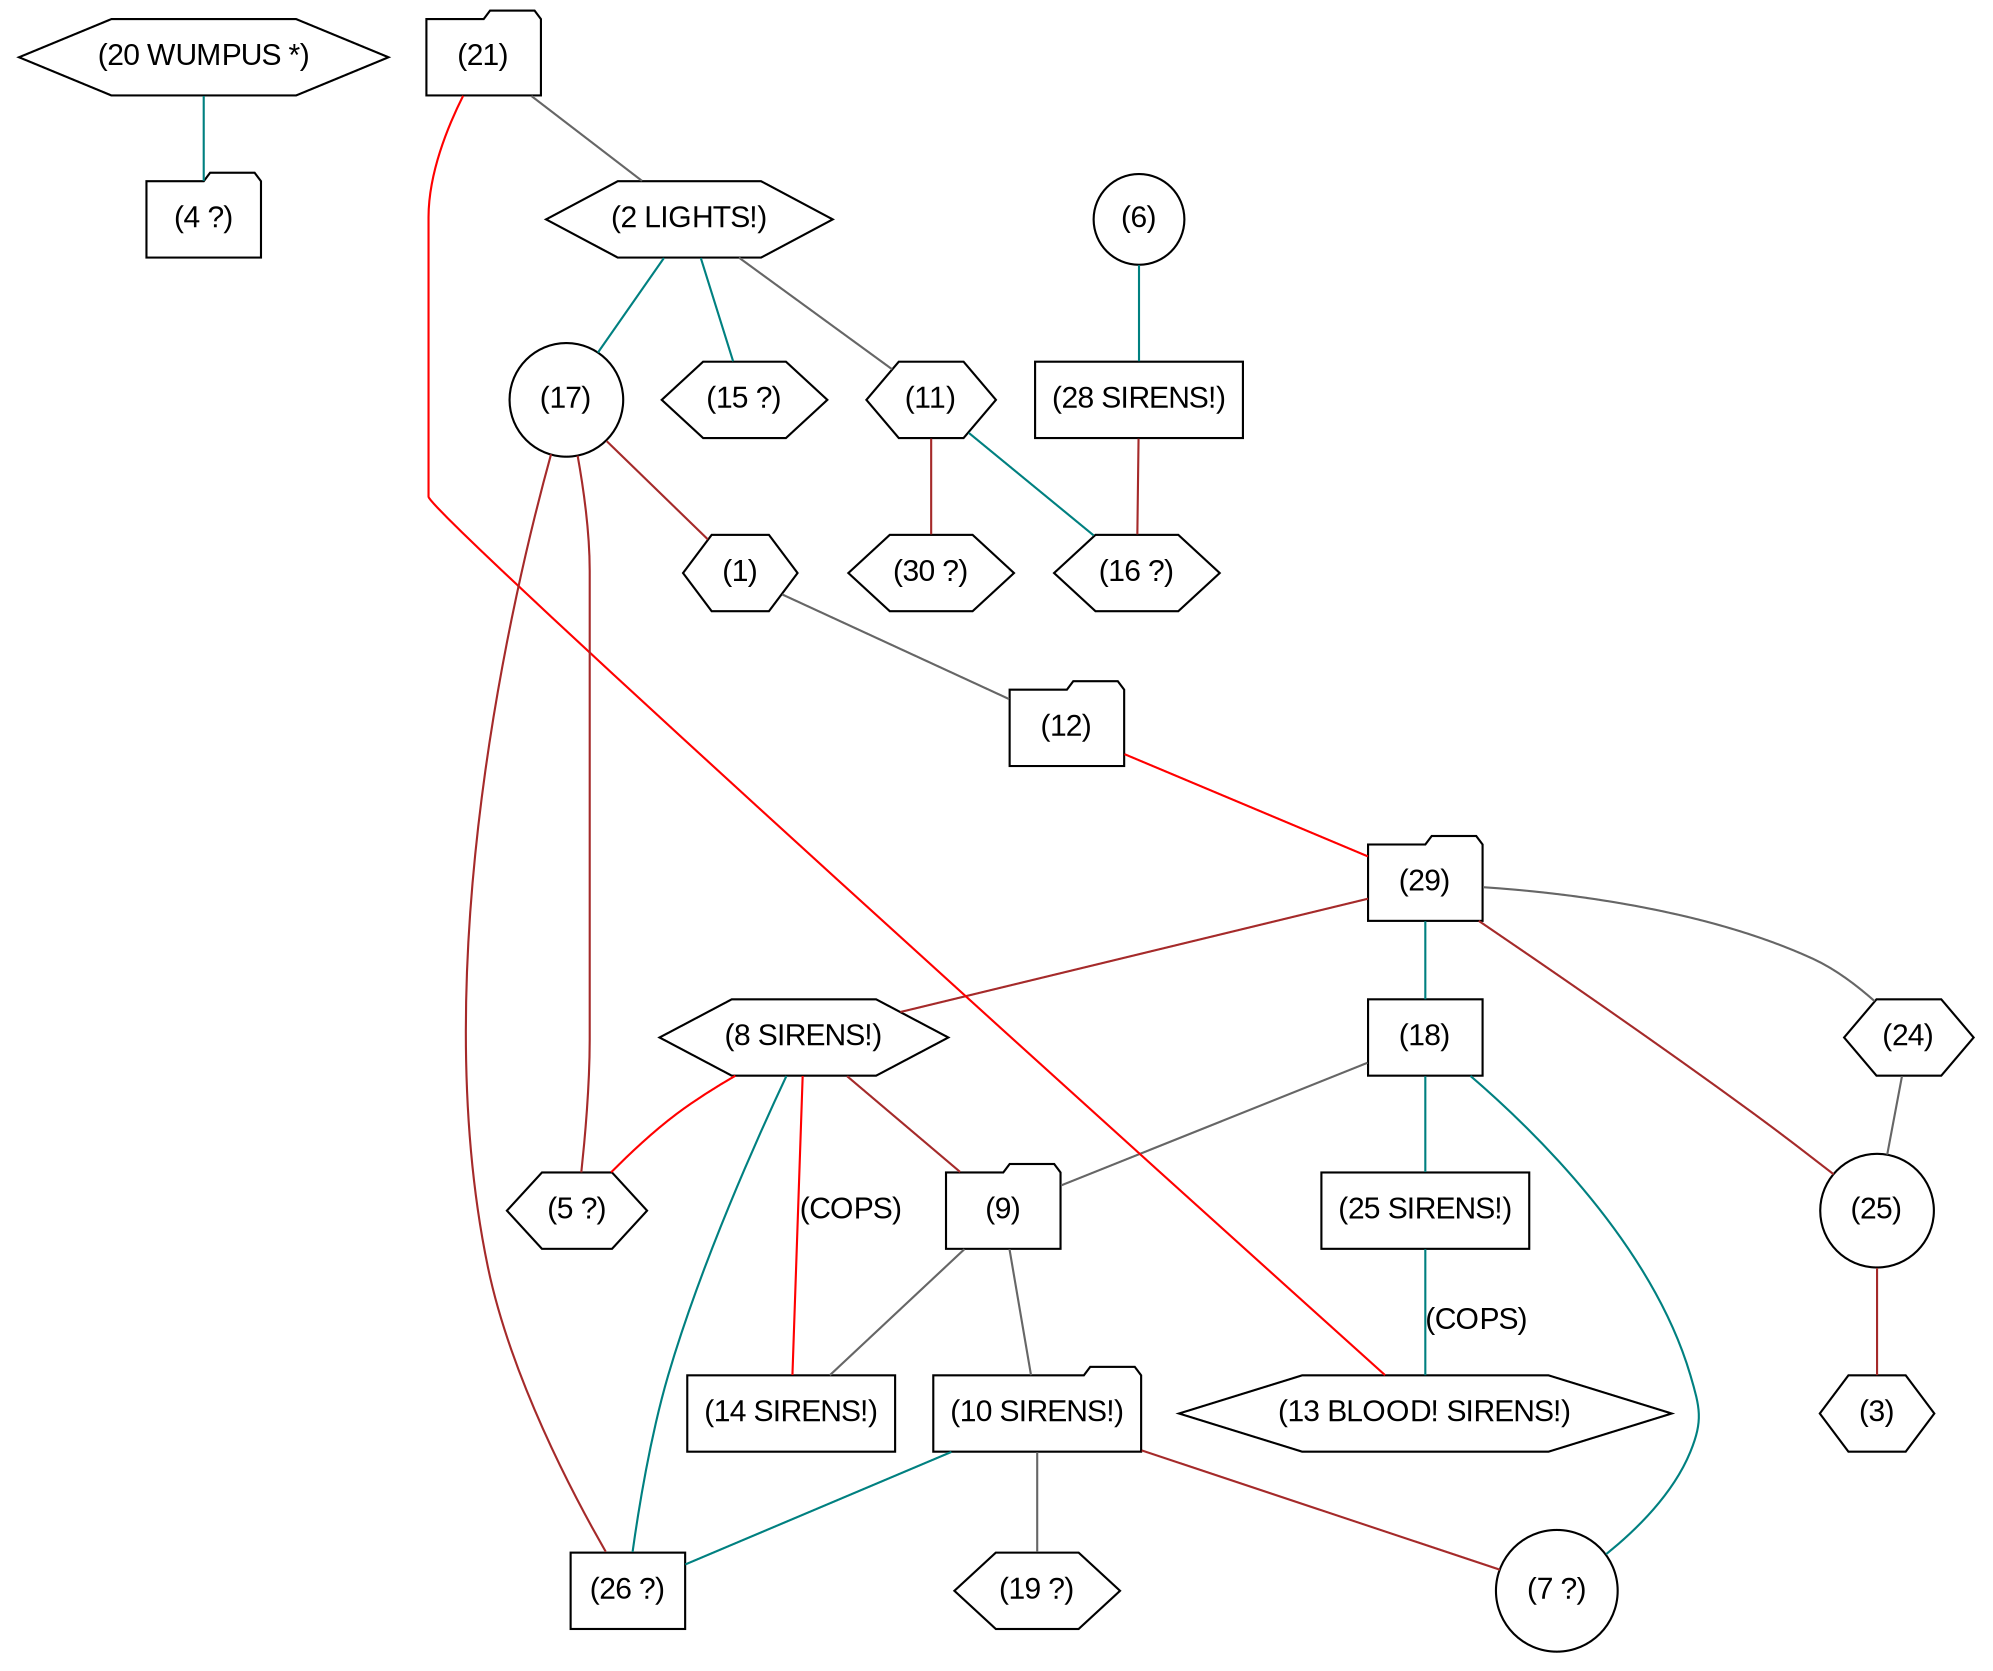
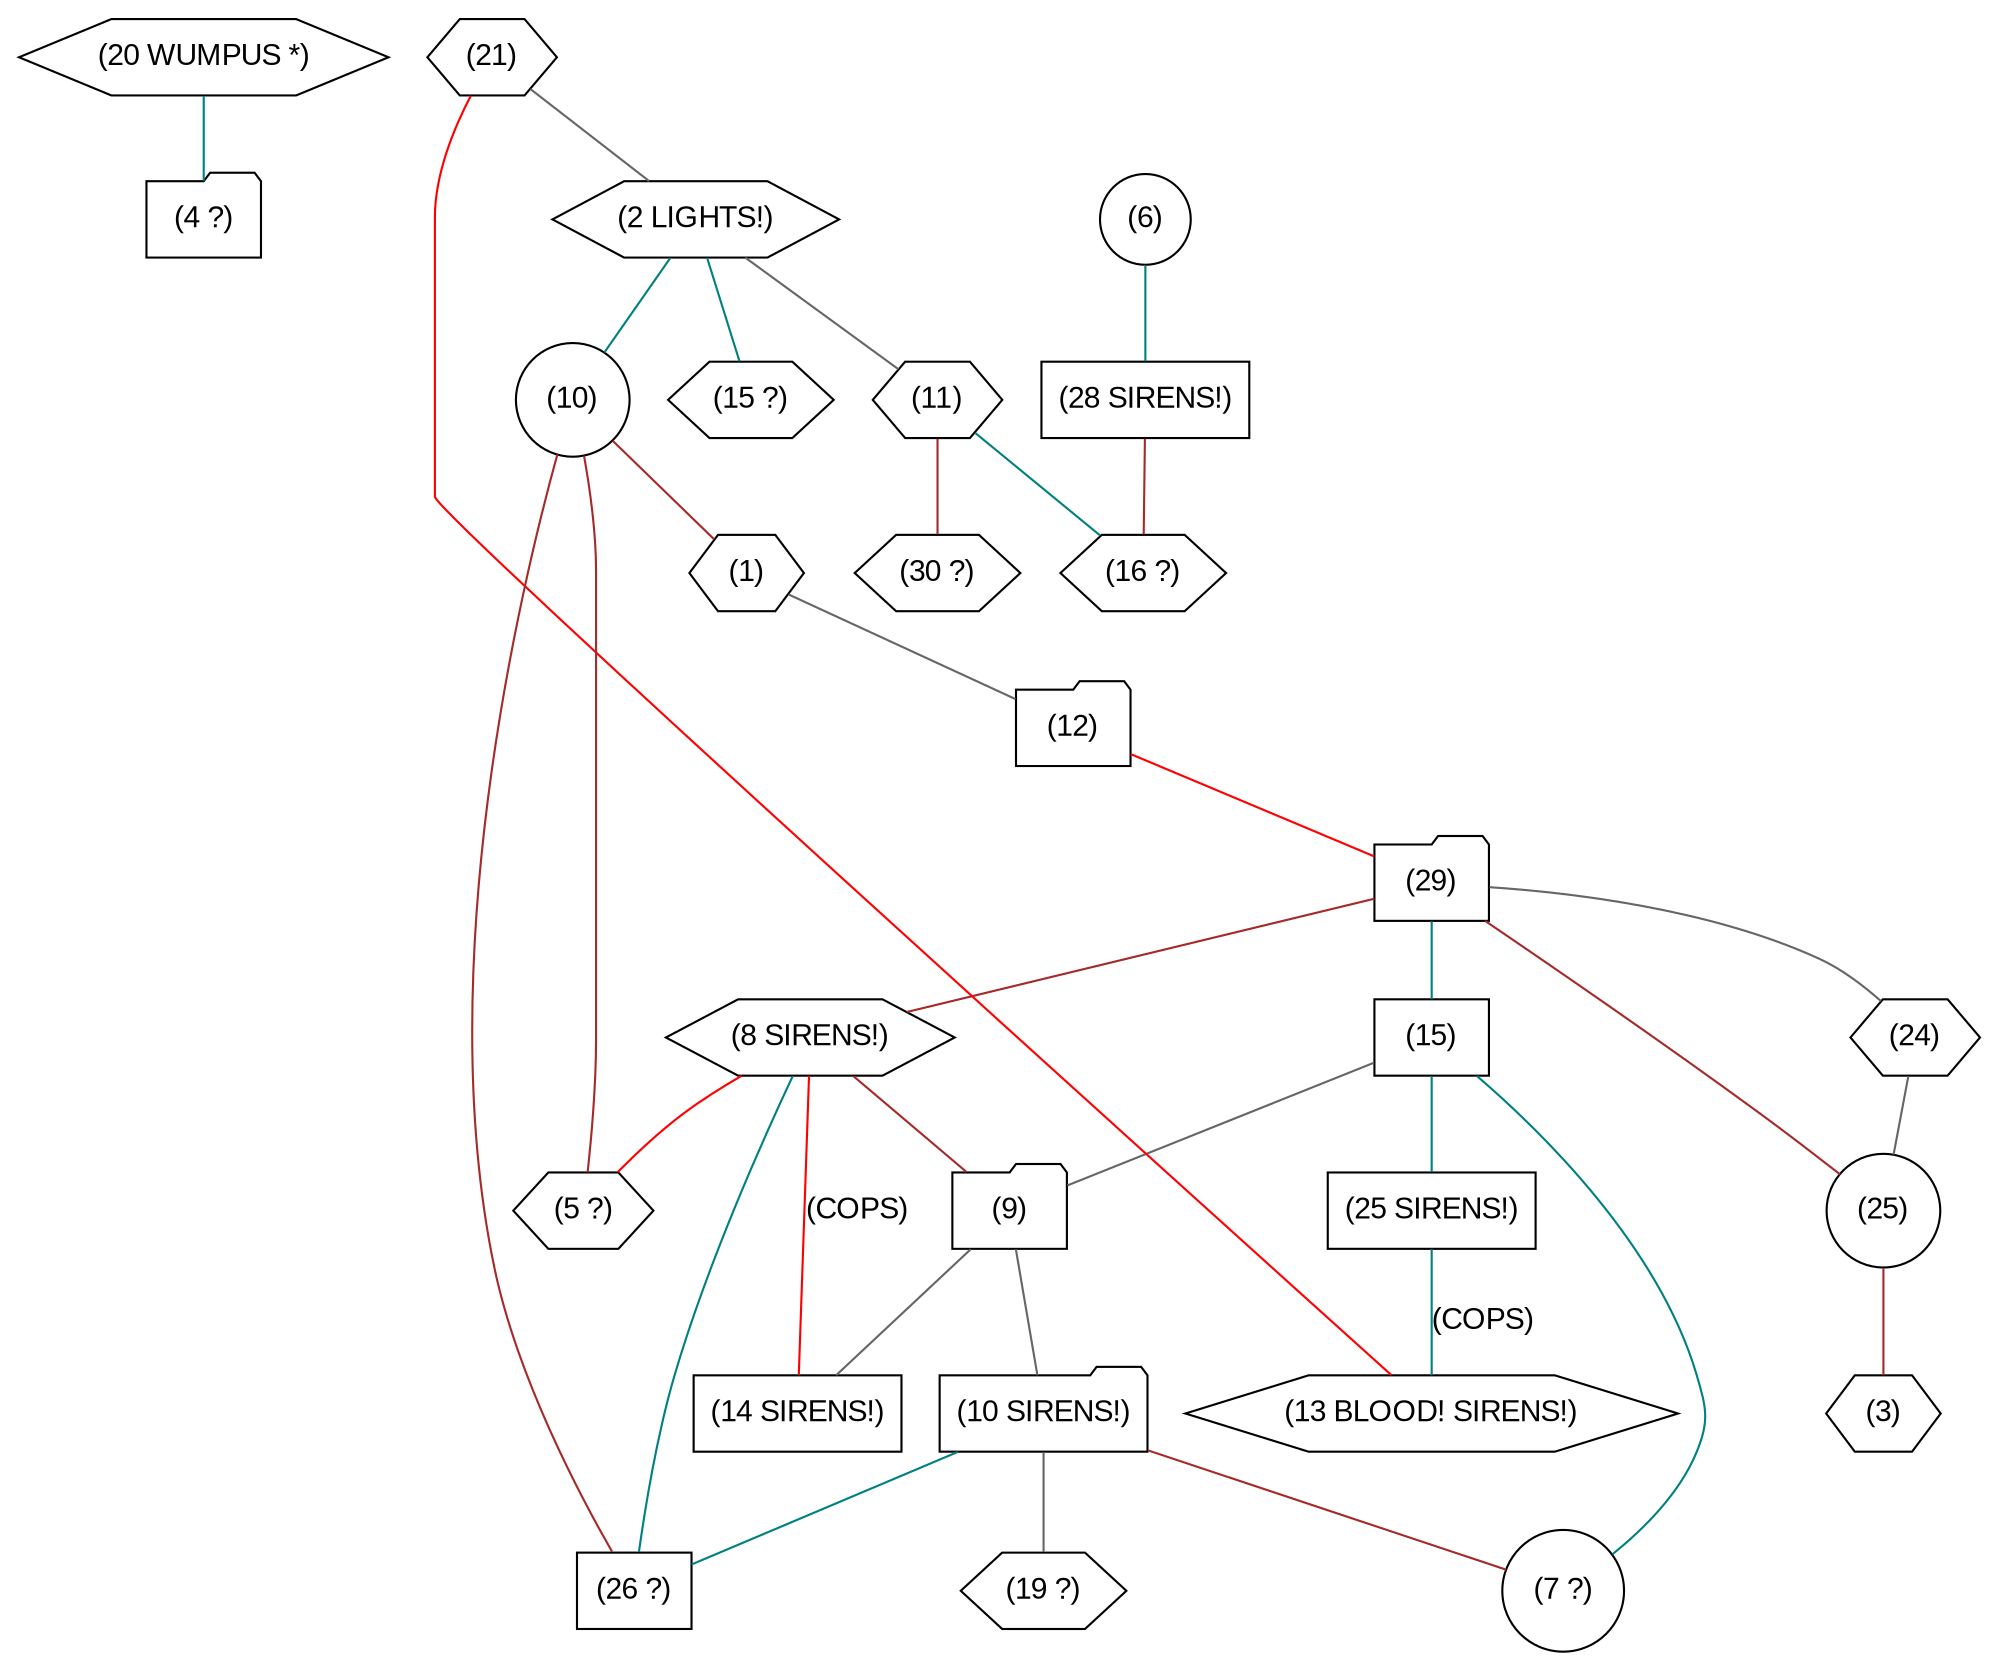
node "(21)": shape folder -> hexagon
node "(17)": label "(17)" -> "(10)"
node "(18)": label "(18)" -> "(15)"
